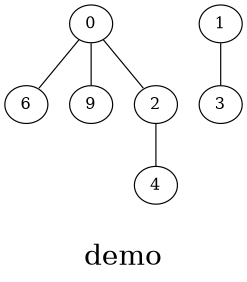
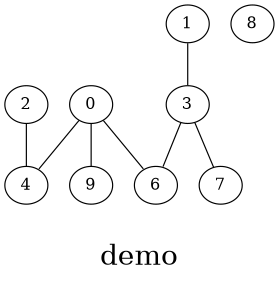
node "8": added
edge "0" -- "2": now "0" -- "4"
edge "3" -- "6": added
node "7": added
